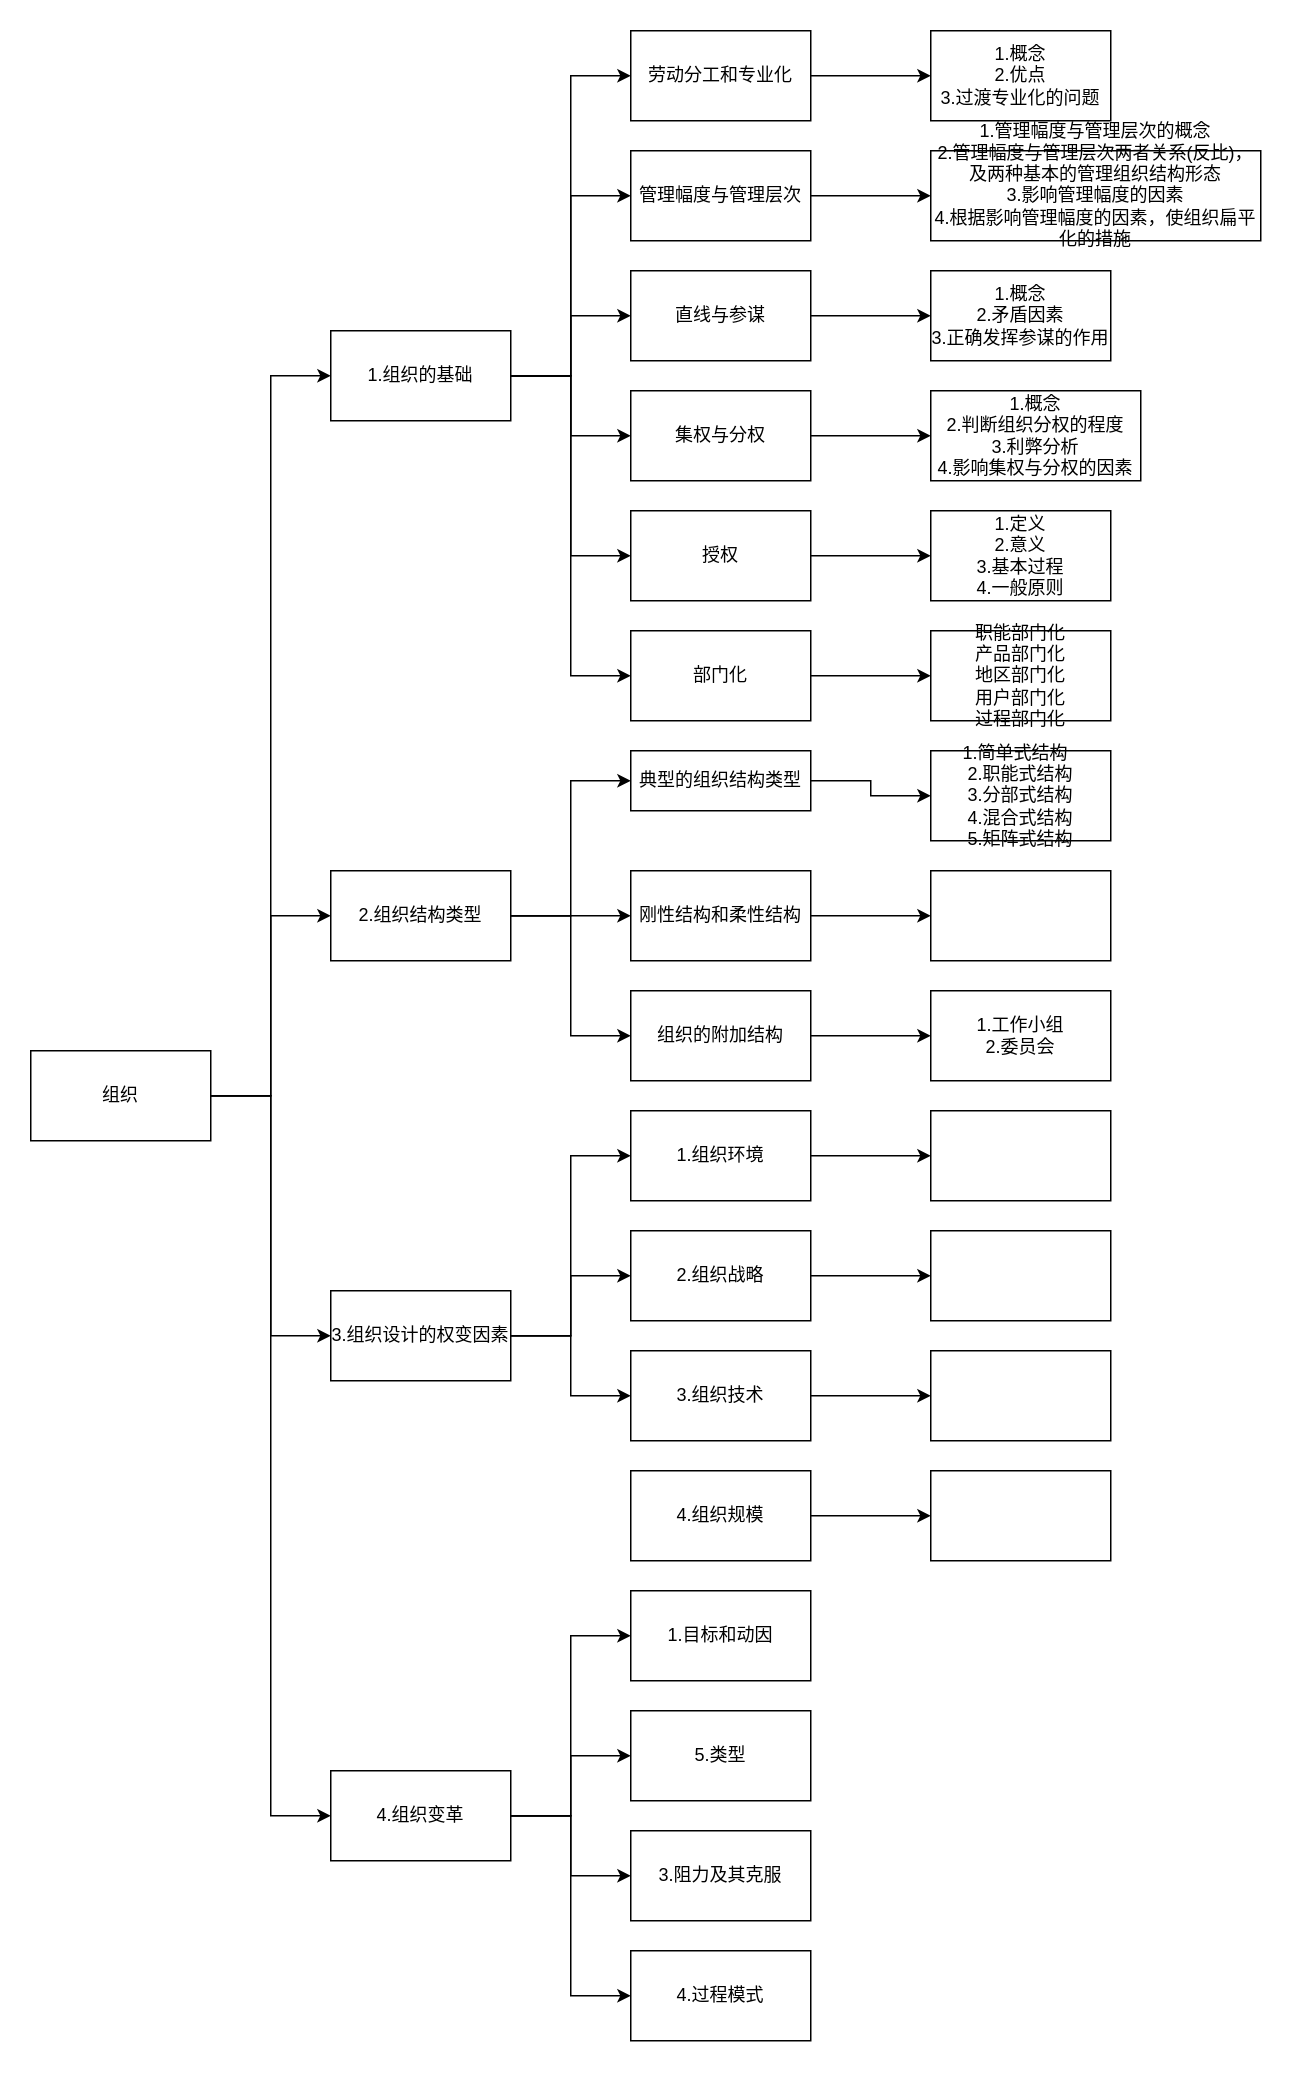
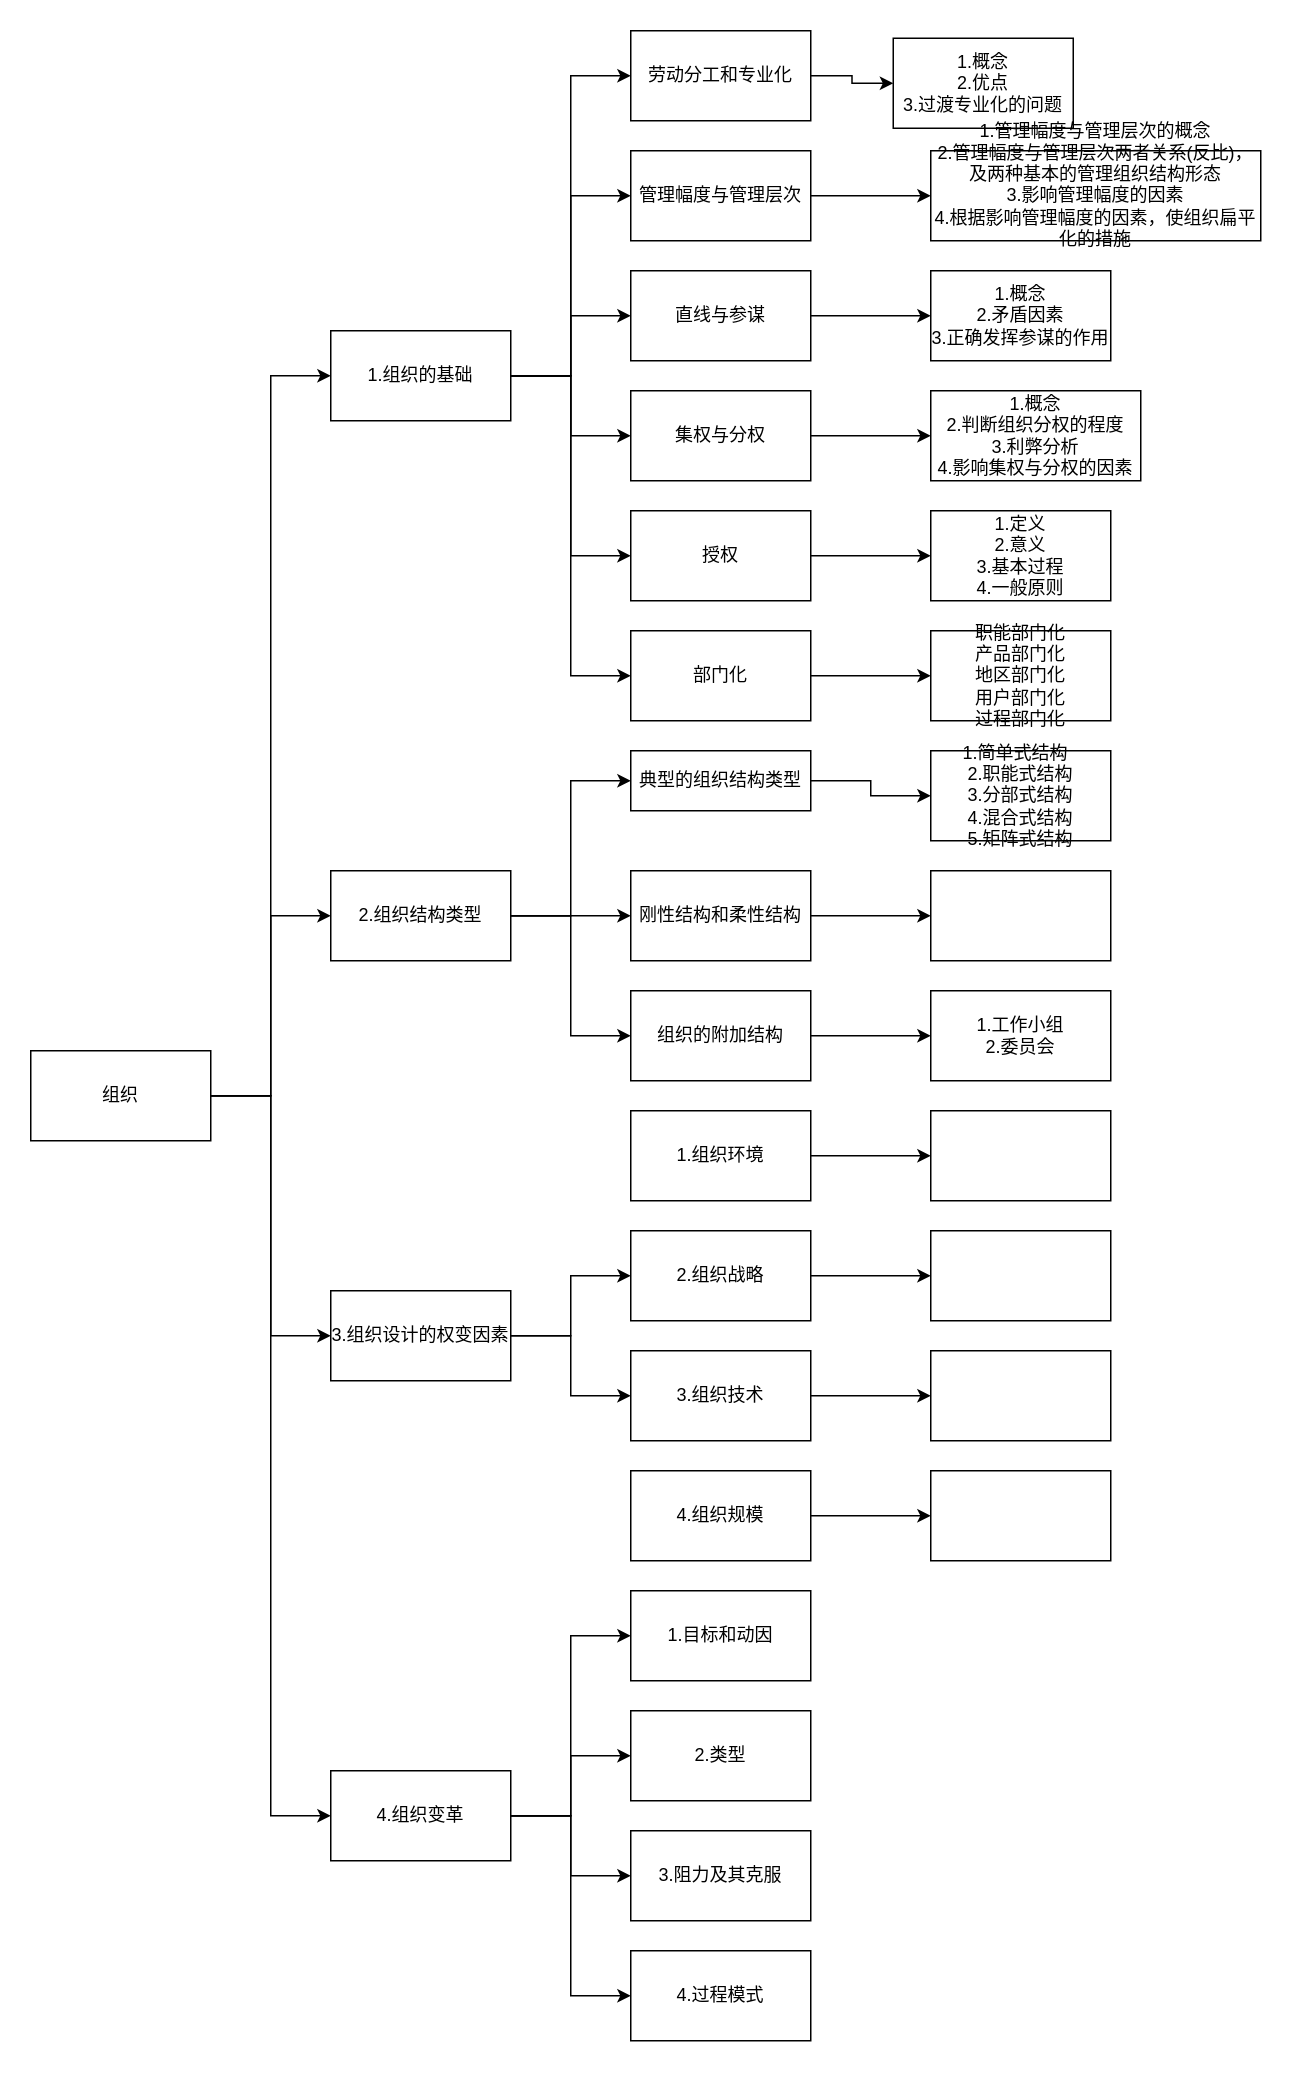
node "1.概念 2.优点 3.过渡专业化的问题": moved (1021, 76) -> (983, 83)
edge "3.组织设计的权变因素" -> "1.组织环境": removed
node "5.类型": label "5.类型" -> "2.类型"
